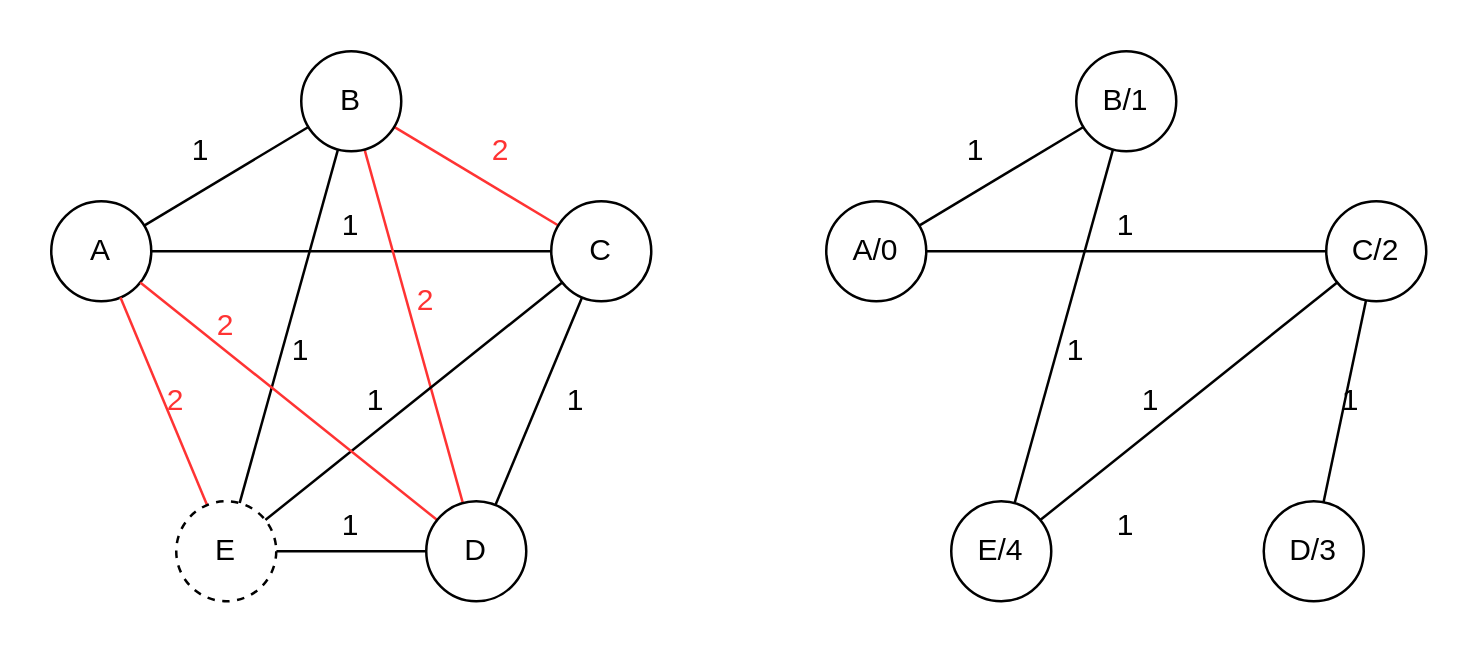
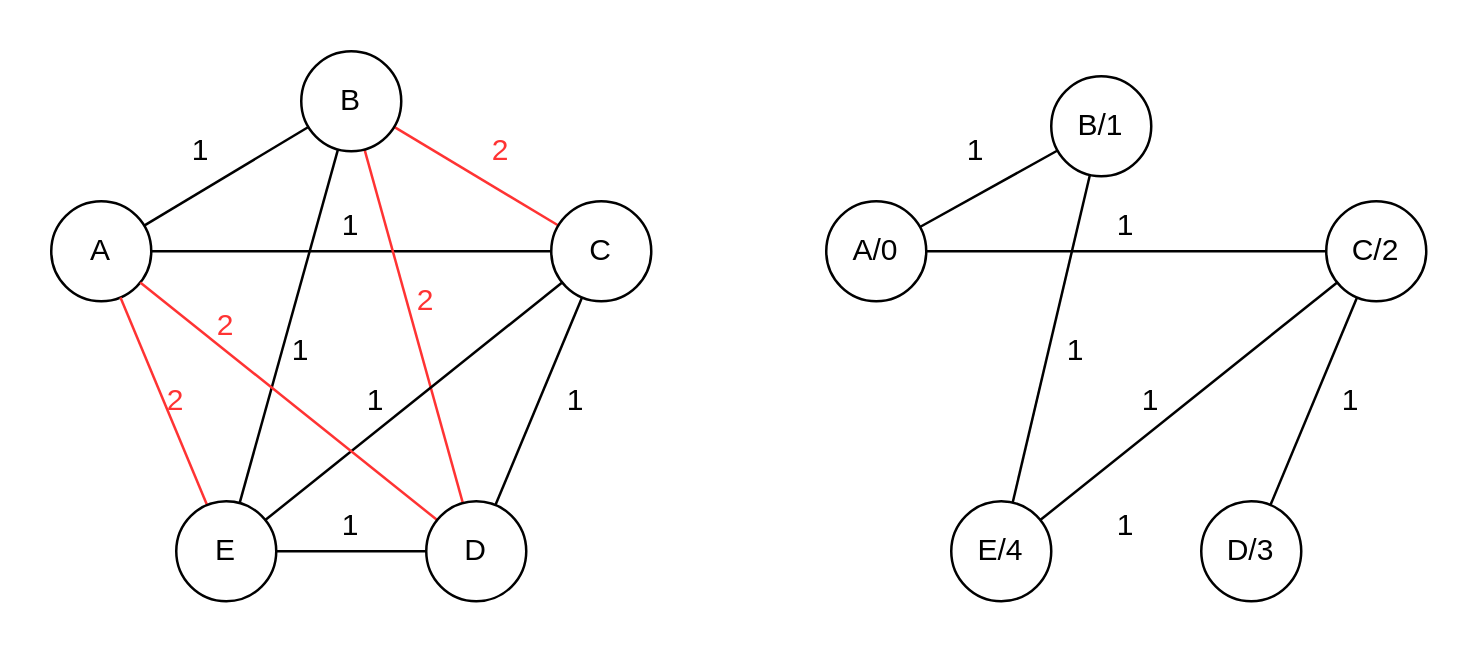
node "B/1": moved (1126, 101) -> (1101, 126)
node "E": style dashed -> solid
node "D/3": moved (1314, 551) -> (1251, 551)
